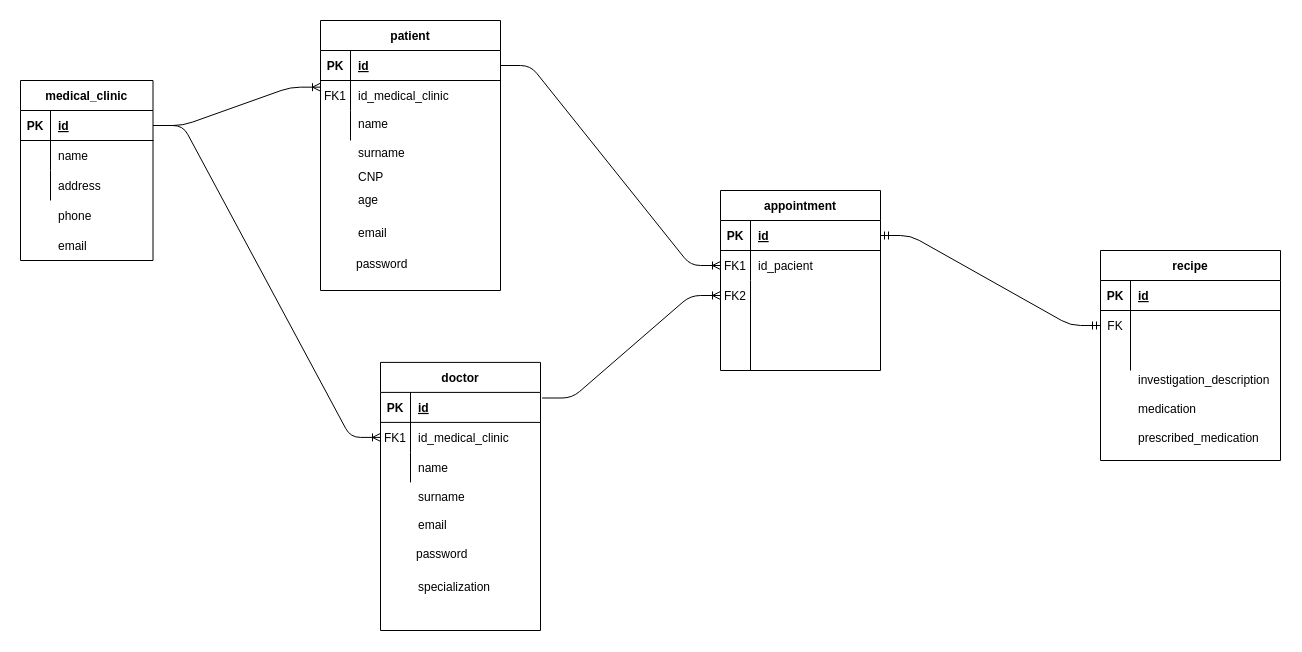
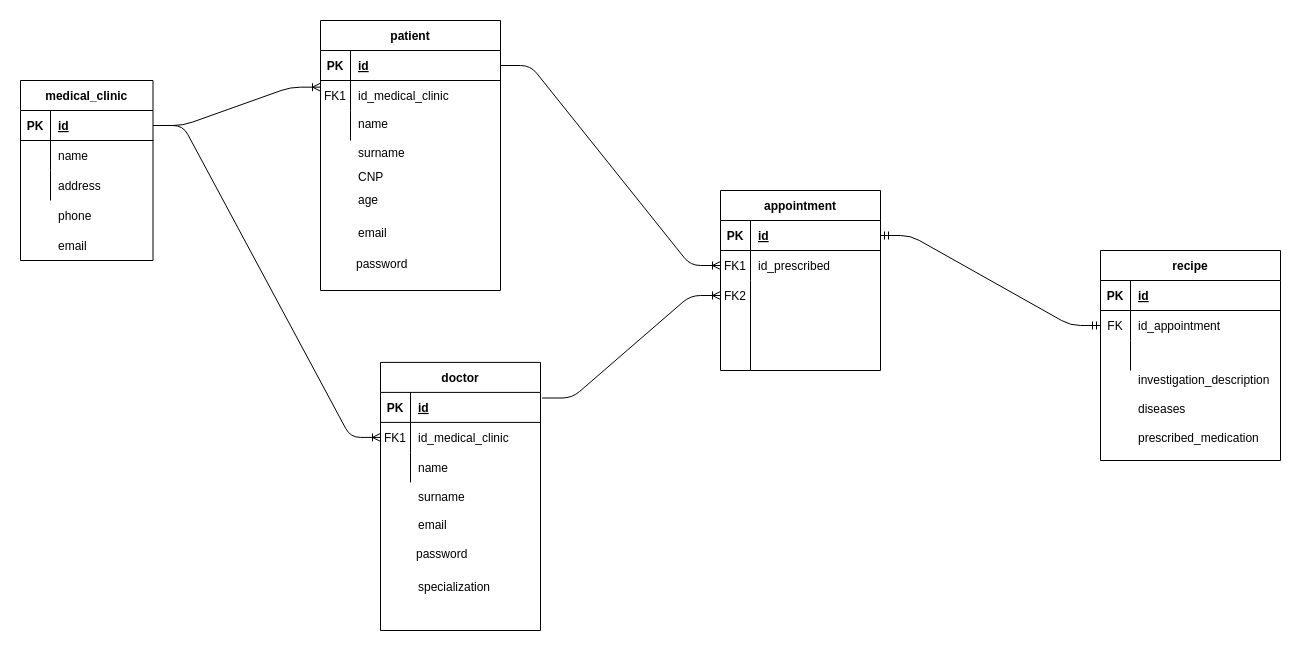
node "id_pacient": label "id_pacient" -> "id_prescribed"
node "id_appointment": added
node "medication": label "medication" -> "diseases"
